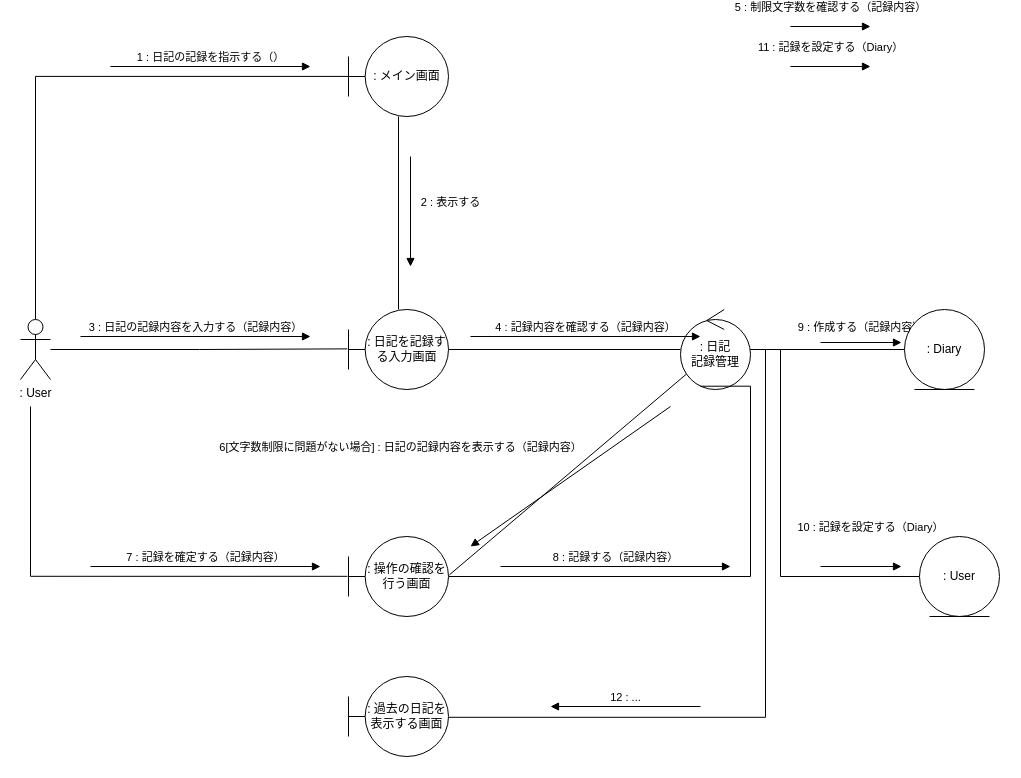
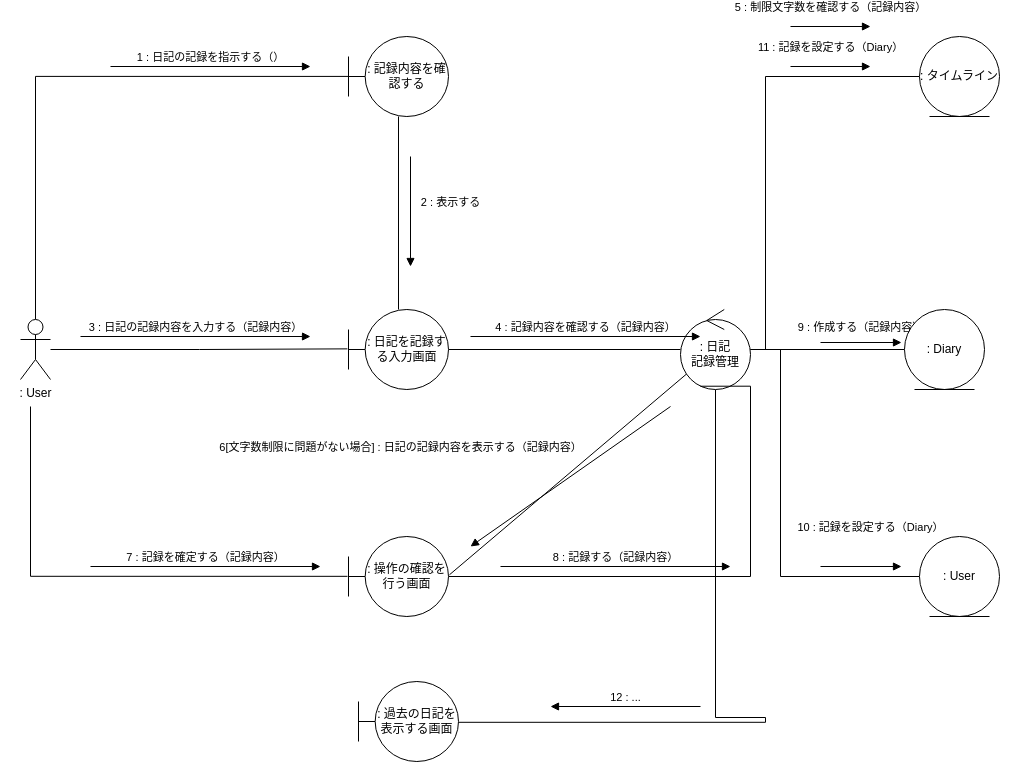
node ": メイン画面": label ": メイン画面" -> ": 記録内容を確認する"
node ": タイムライン": added
edge ": タイムライン" -- ": 日記 記録管理": added
node ": 過去の日記を表示する画面": moved (399, 717) -> (409, 722)
